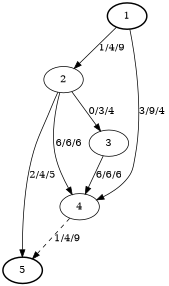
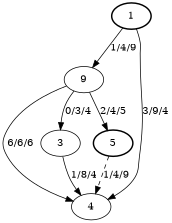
node "2": label "2" -> "9"
edge "3" -> "4": label "6/6/6" -> "1/8/4"
edge "4" -> "5": reversed
